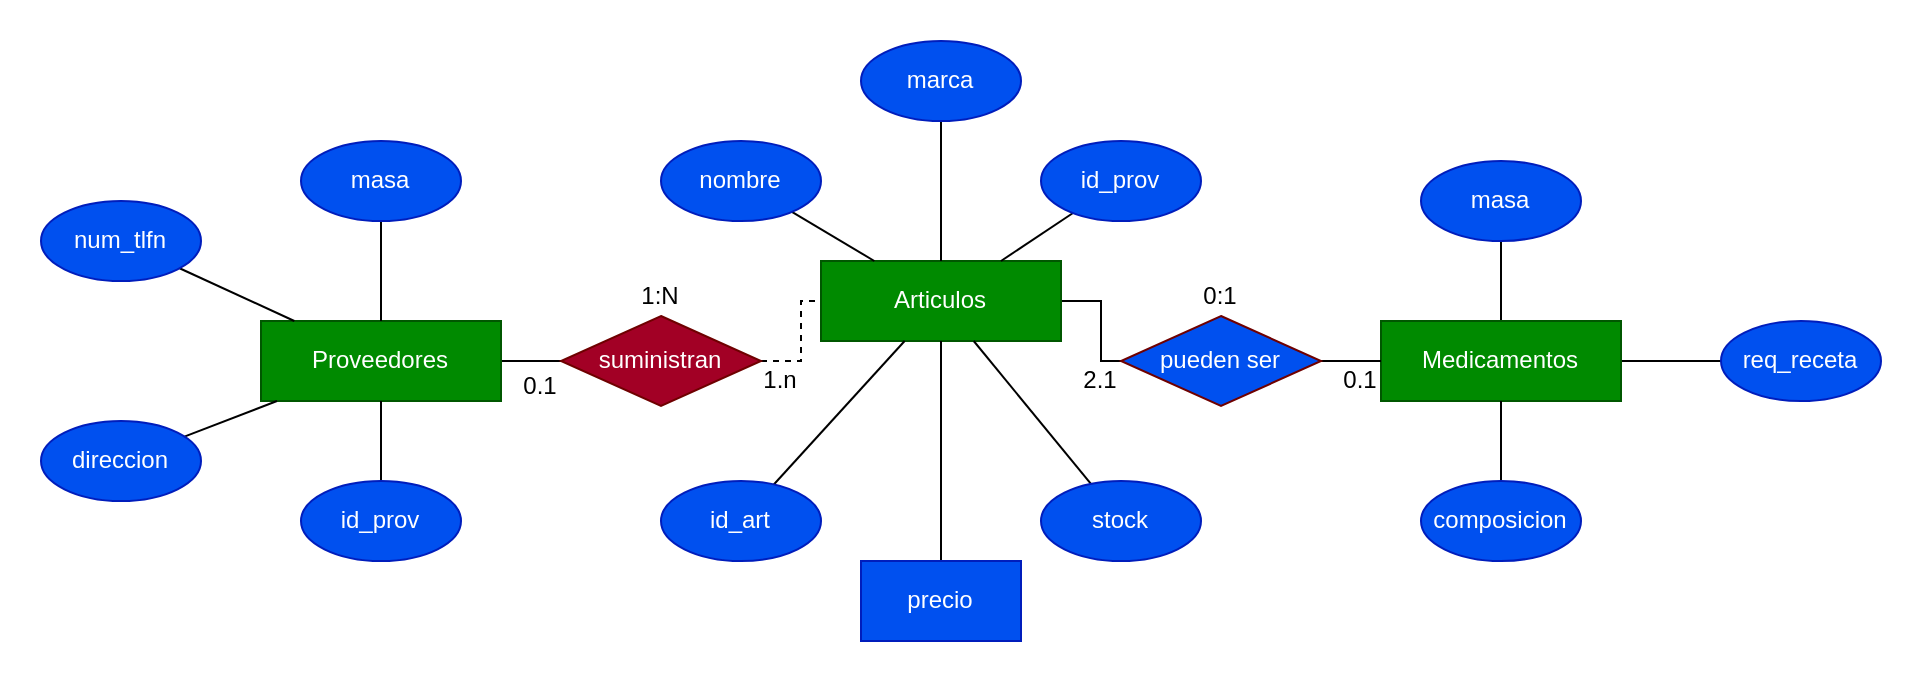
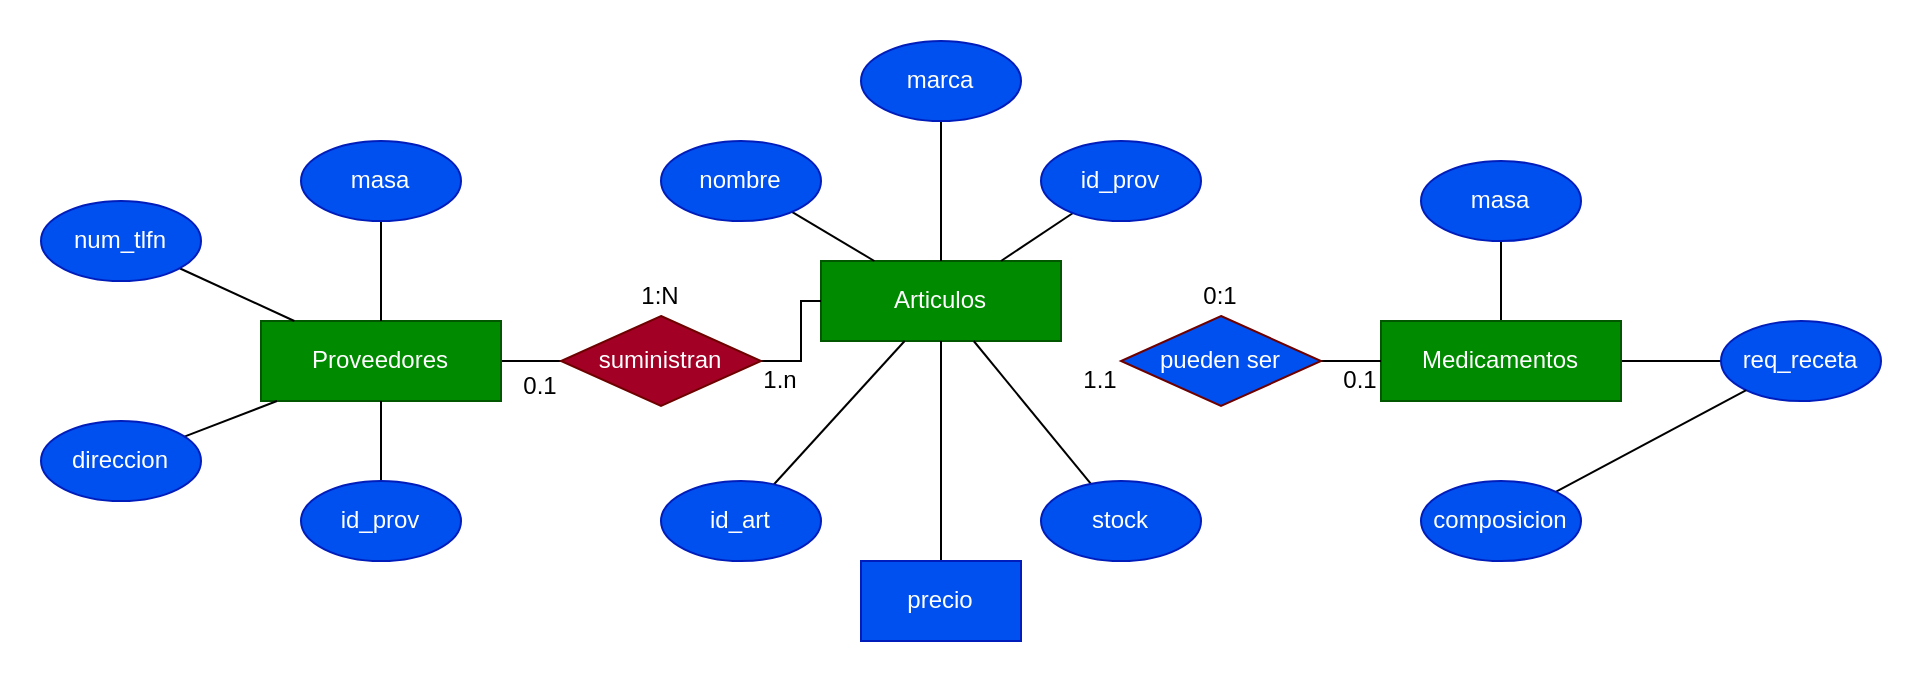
edge "Articulos" -- "pueden ser": removed
edge "Articulos" -- "suministran": style dashed -> solid
node "2.1": label "2.1" -> "1.1"
edge "Medicamentos" -- "composicion": now "req_receta" -- "composicion"
